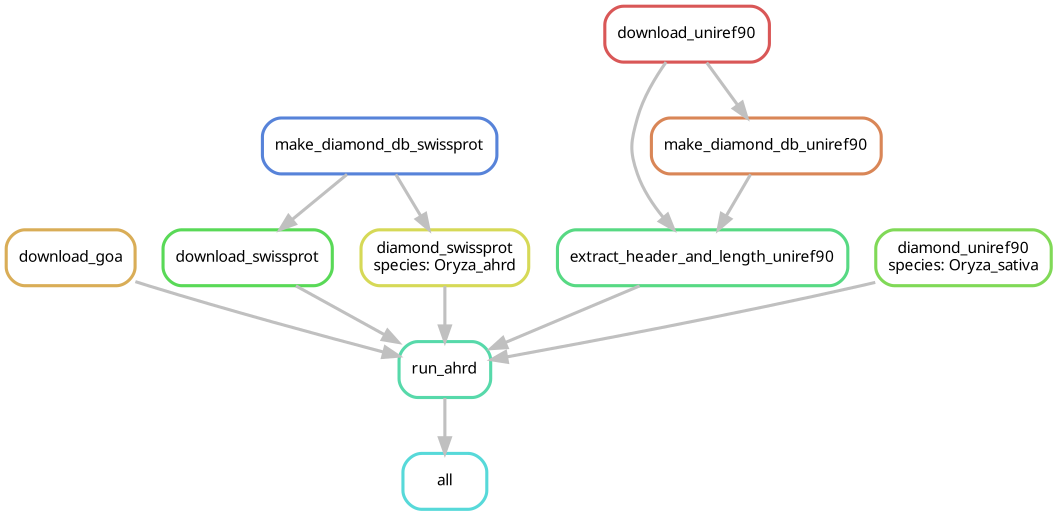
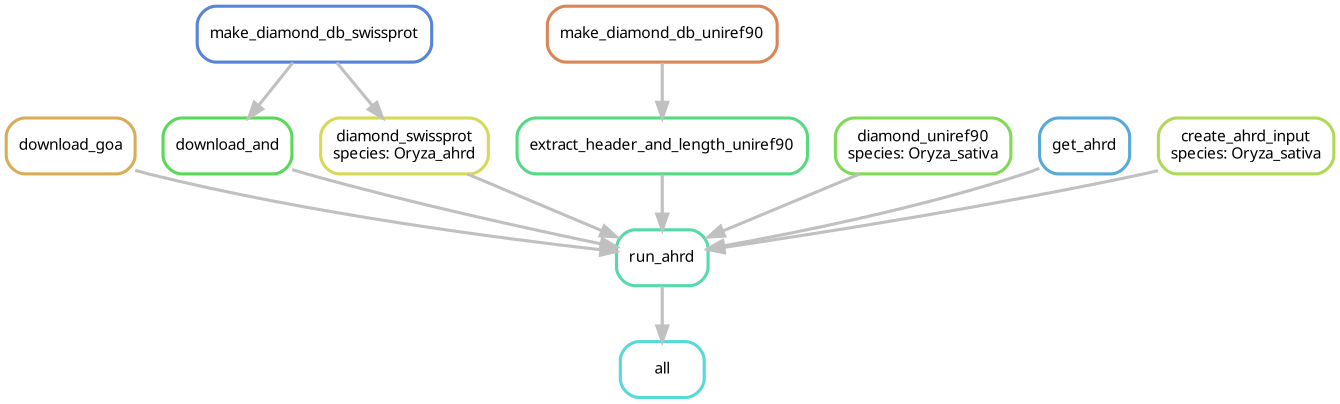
node "download_uniref90": removed
node "get_ahrd": added
node "create_ahrd_input species: Oryza_sativa": added
node "download_swissprot": label "download_swissprot" -> "download_and"
